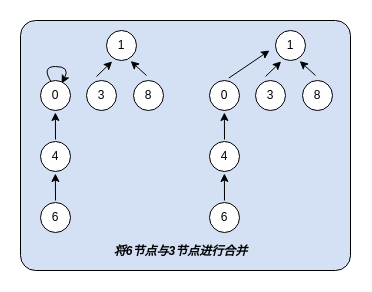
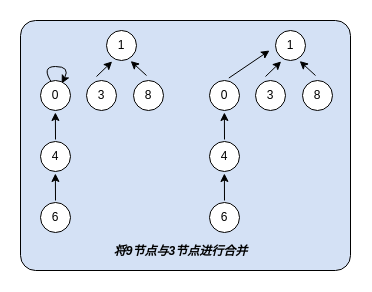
node "将6节点与3节点进行合并": label "将6节点与3节点进行合并" -> "将9节点与3节点进行合并"
